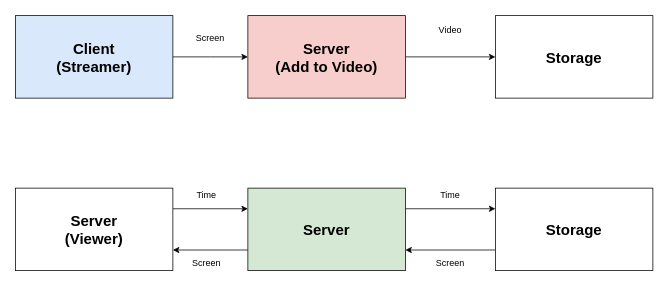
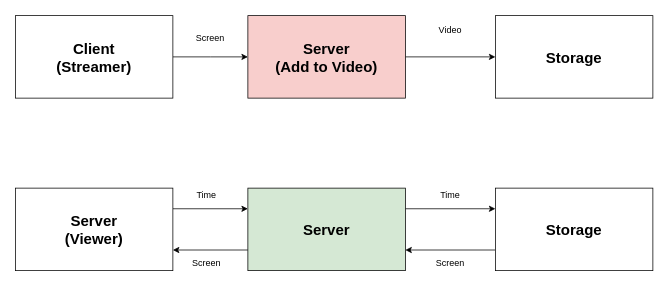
node "Client (Streamer)": fillcolor #dae8fc -> #ffffff
